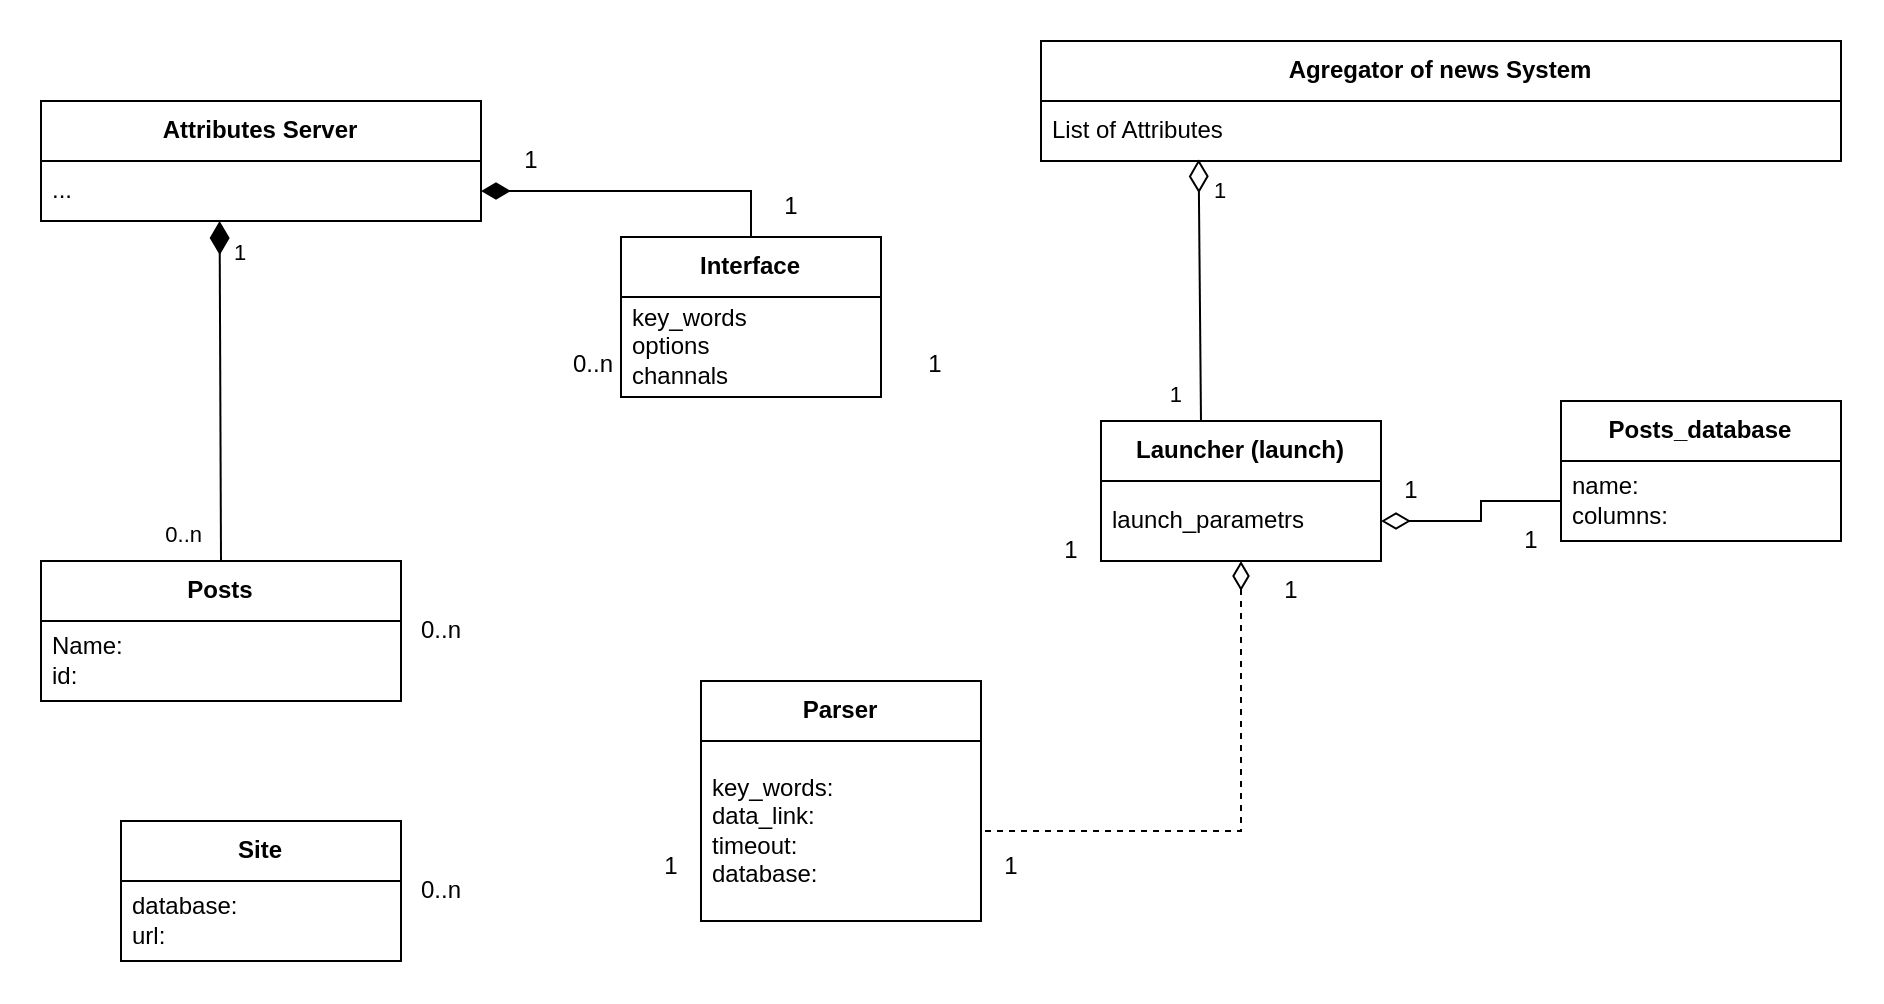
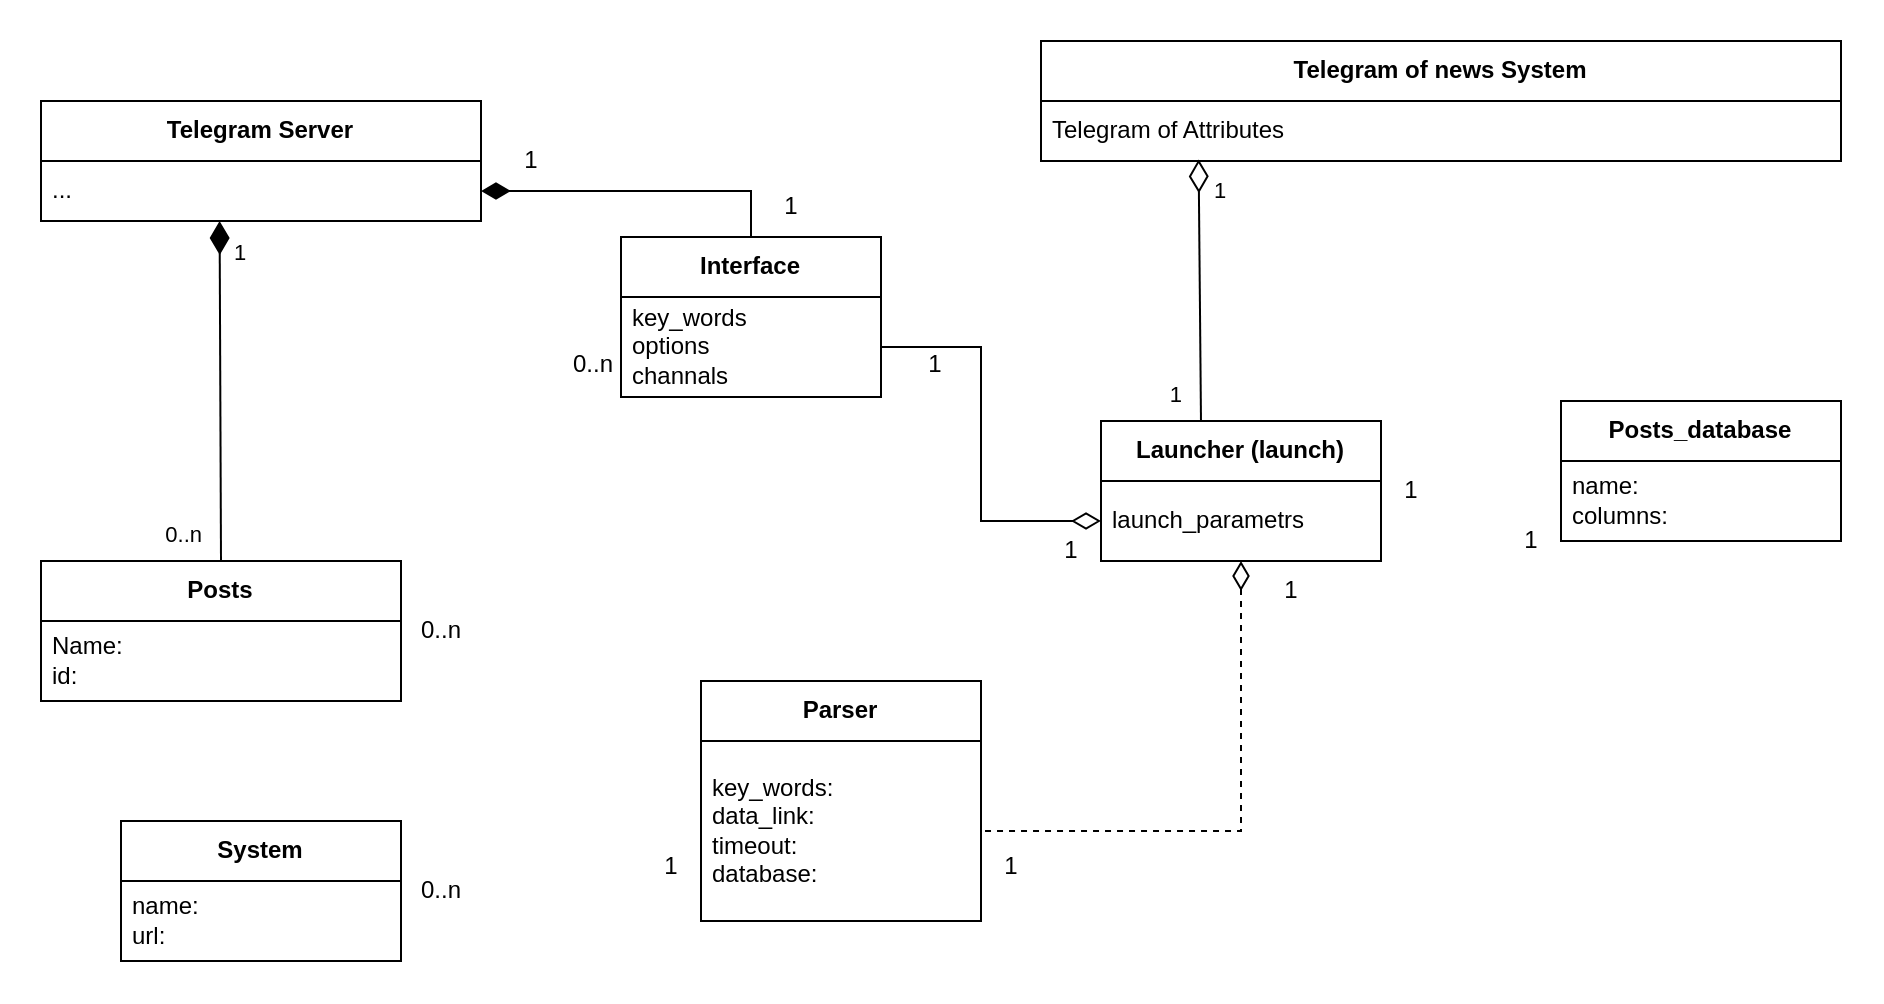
node "Agregator of news System": label "Agregator of news System" -> "Telegram of news System"
node "Attributes Server": label "Attributes Server" -> "Telegram Server"
node "List of Attributes": label "List of Attributes" -> "Telegram of Attributes"
edge "key_words options channals" -> "launch_parametrs": added
edge "name: columns:" -> "launch_parametrs": removed
node "Site": label "Site" -> "System"
node "database: url:": label "database: url:" -> "name: url:"
